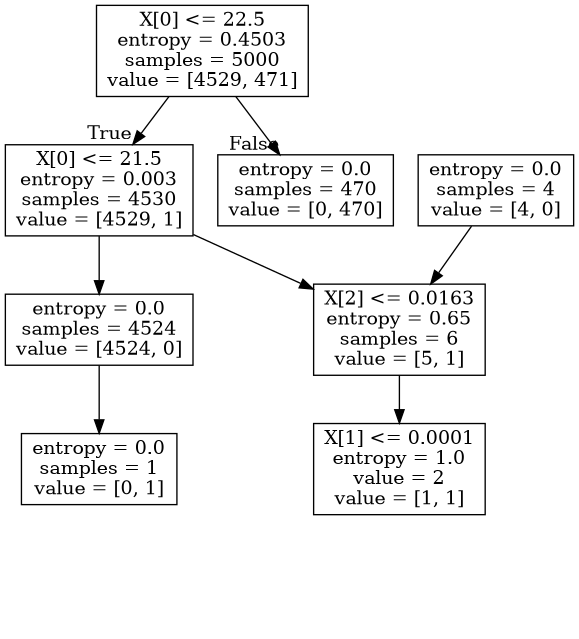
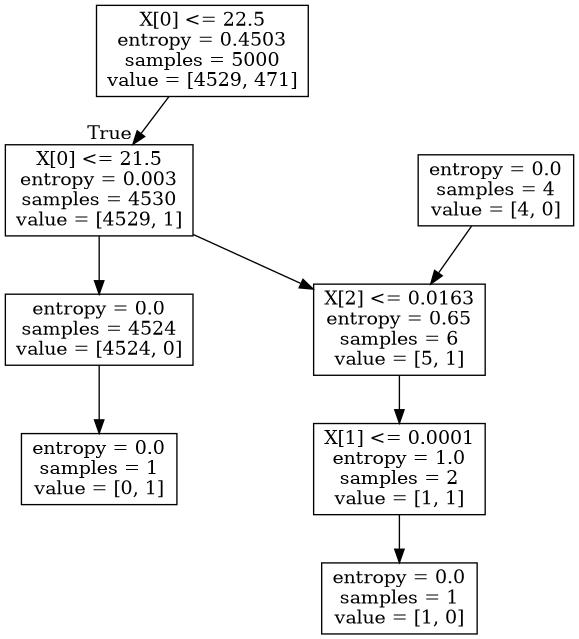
node "entropy = 0.0 samples = 470 value = [0, 470]": removed
node "X[1] <= 0.0001 entropy = 1.0 value = 2 value = [1, 1]": label "X[1] <= 0.0001 entropy = 1.0 value = 2 value = [1, 1]" -> "X[1] <= 0.0001 entropy = 1.0 samples = 2 value = [1, 1]"
node "entropy = 0.0 samples = 1 value = [1, 0]": added
